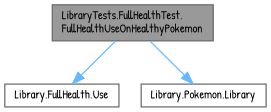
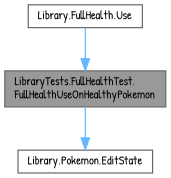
edge "LibraryTests.FullHealthTest. FullHealthUseOnHealthyPokemon" -> "Library.FullHealth.Use": reversed
node "Library.Pokemon.Library": label "Library.Pokemon.Library" -> "Library.Pokemon.EditState"
